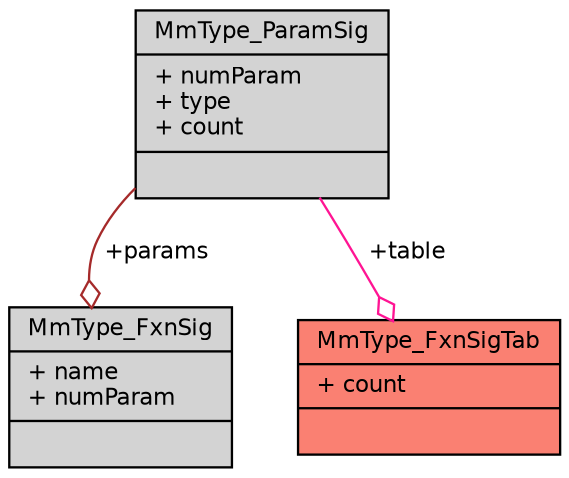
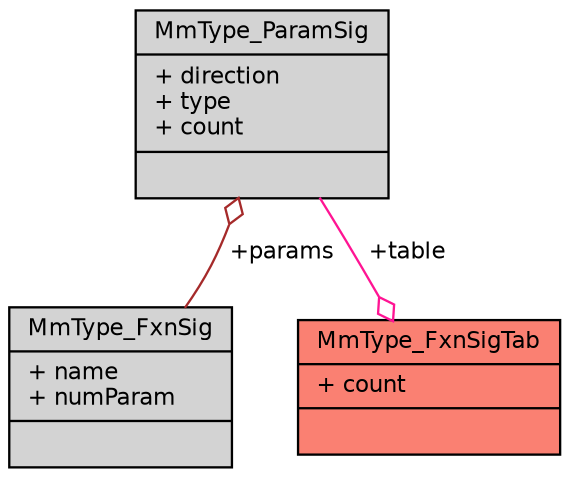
node "MmType_ParamSig": text "+ numParam" -> "+ direction"
edge "MmType_ParamSig" -> "MmType_FxnSig": reversed
